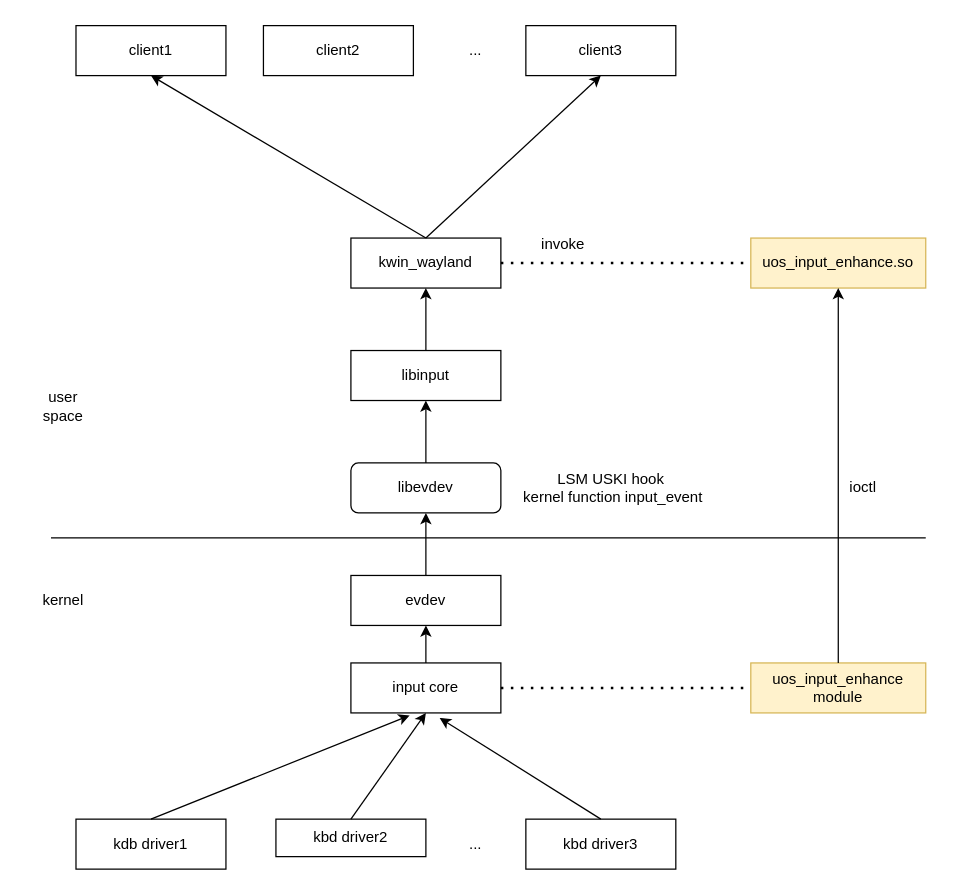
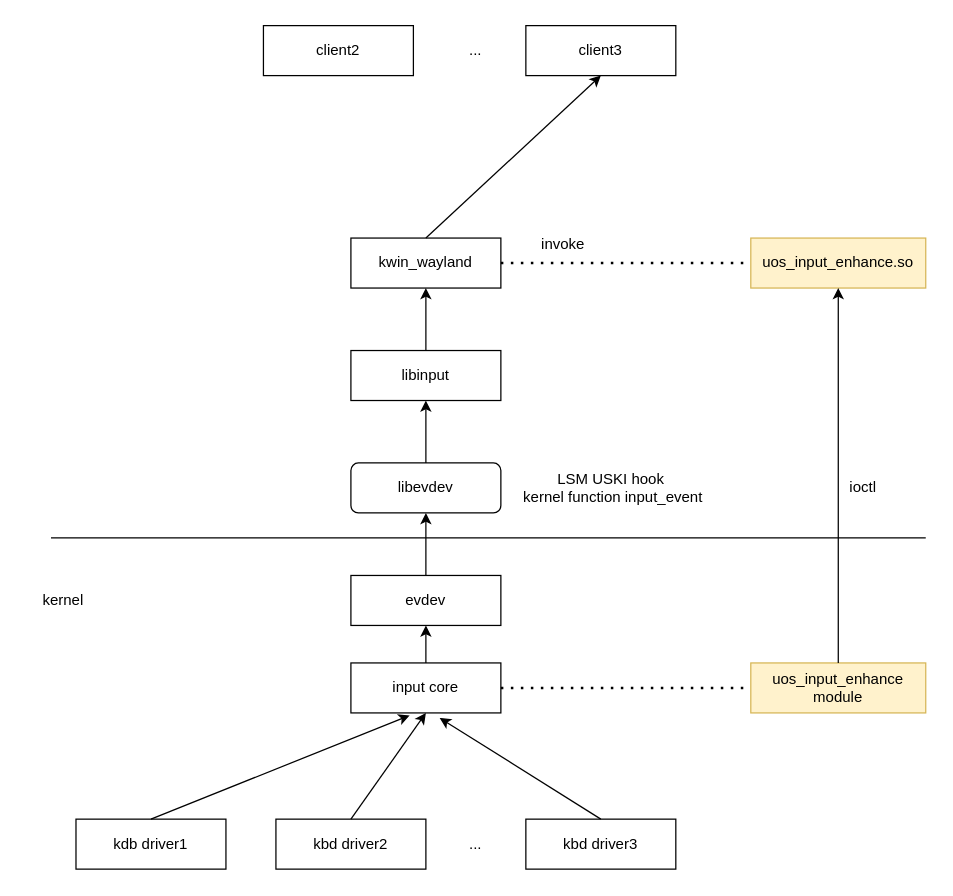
node "client1": removed
edge "kwin_wayland" -> "client1": removed
node "user space": removed
node "kbd driver2": size 150x38 -> 150x50
